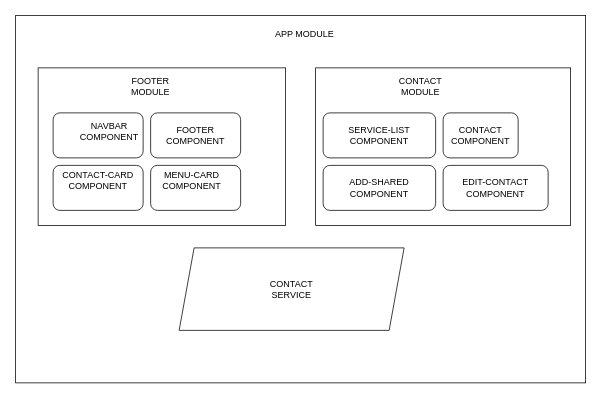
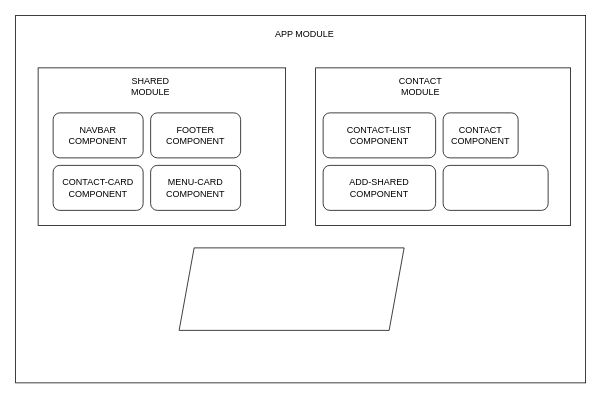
node "FOOTER MODULE": label "FOOTER MODULE" -> "SHARED MODULE"
node "NAVBAR COMPONENT": moved (109, 132) -> (98, 135)
node "SERVICE-LIST COMPONENT": label "SERVICE-LIST COMPONENT" -> "CONTACT-LIST COMPONENT"
node "CONTACT-CARD COMPONENT": moved (98, 180) -> (98, 188)
node "MENU-CARD COMPONENT": moved (192, 180) -> (195, 188)
node "EDIT-CONTACT COMPONENT": removed
node "CONTACT SERVICE": removed
